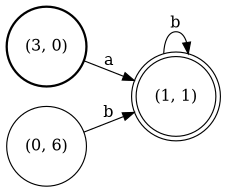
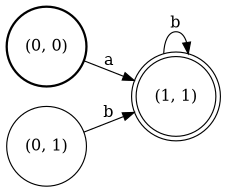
node "(3, 0)": label "(3, 0)" -> "(0, 0)"
node "(0, 6)": label "(0, 6)" -> "(0, 1)"
